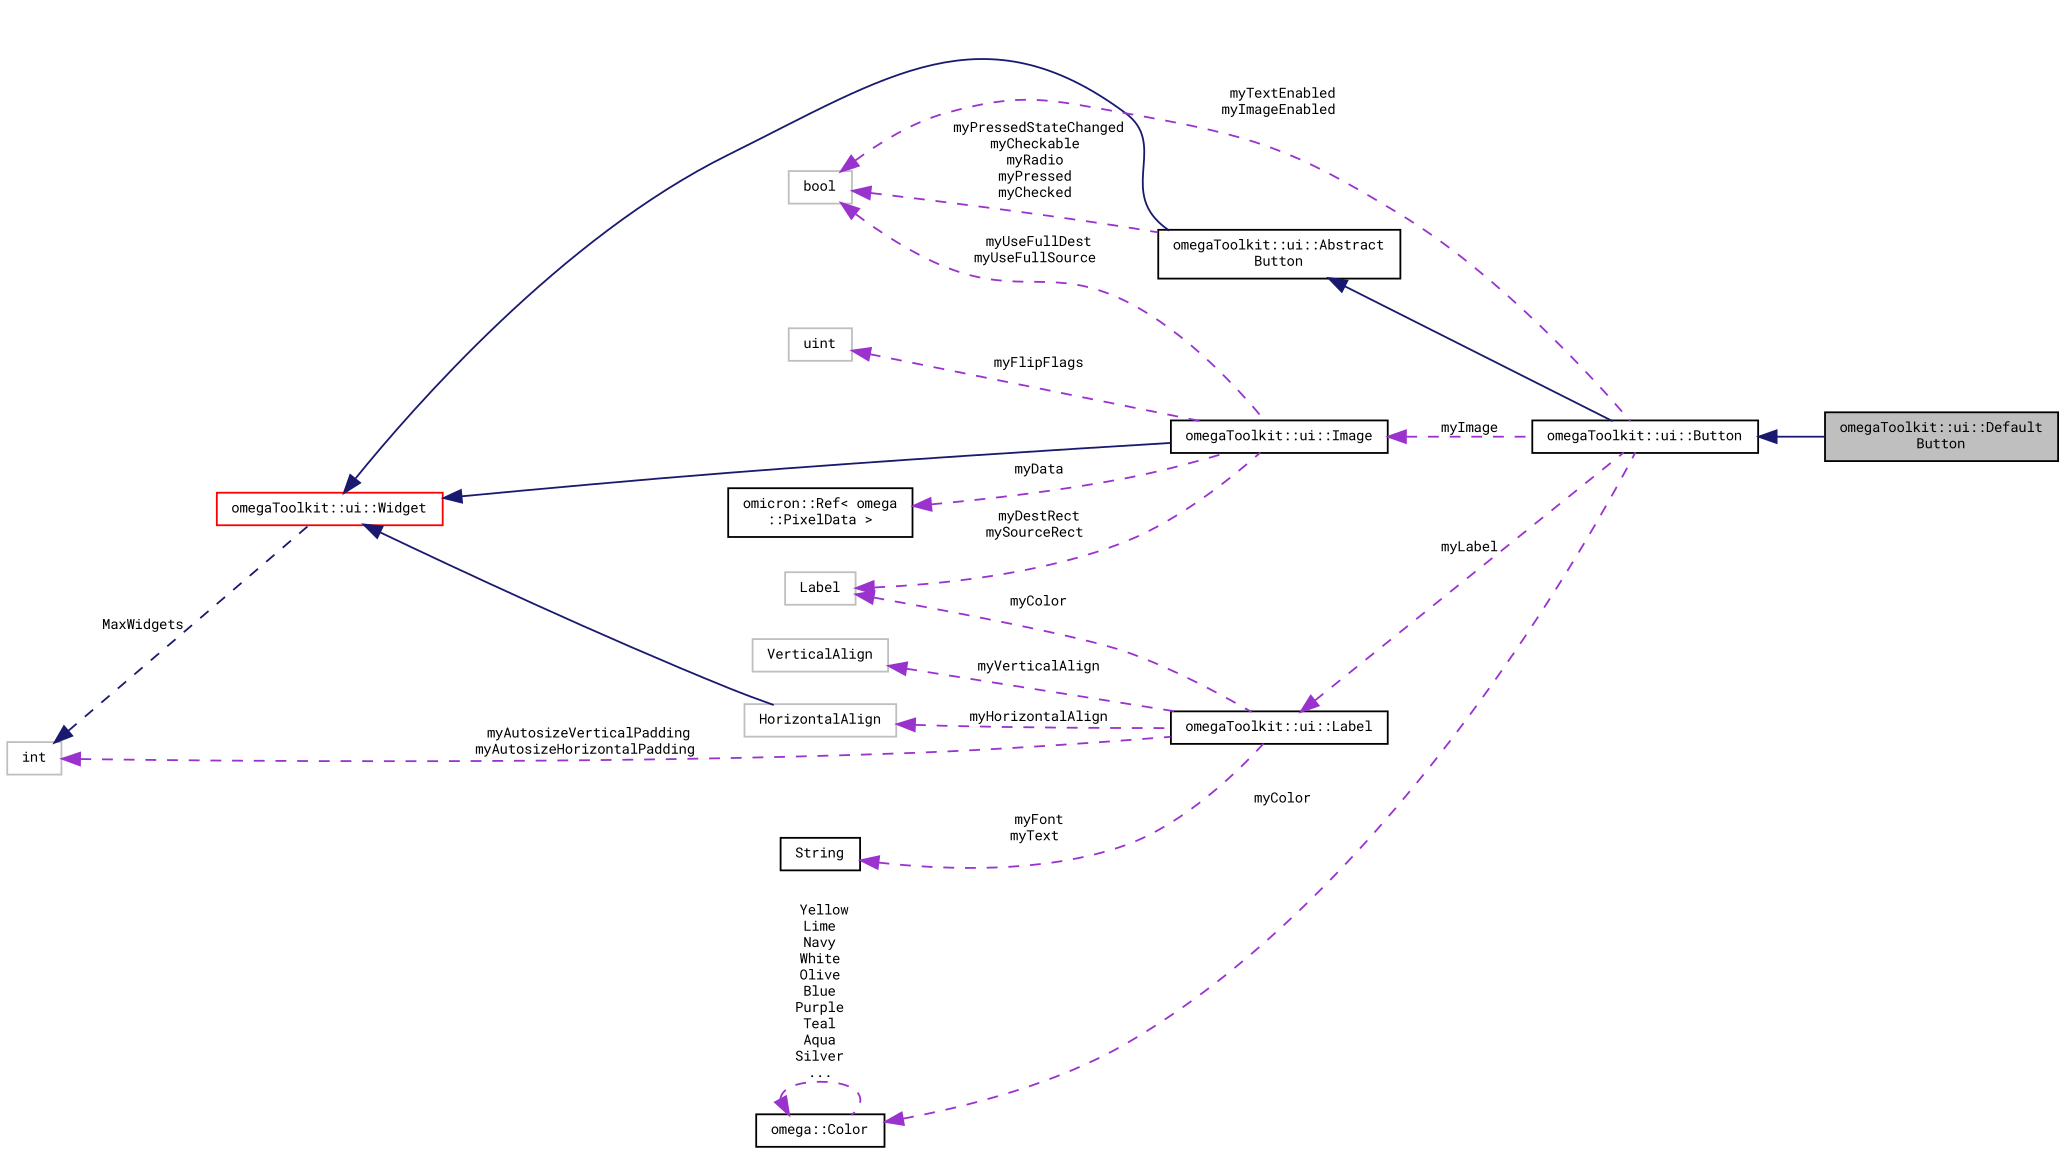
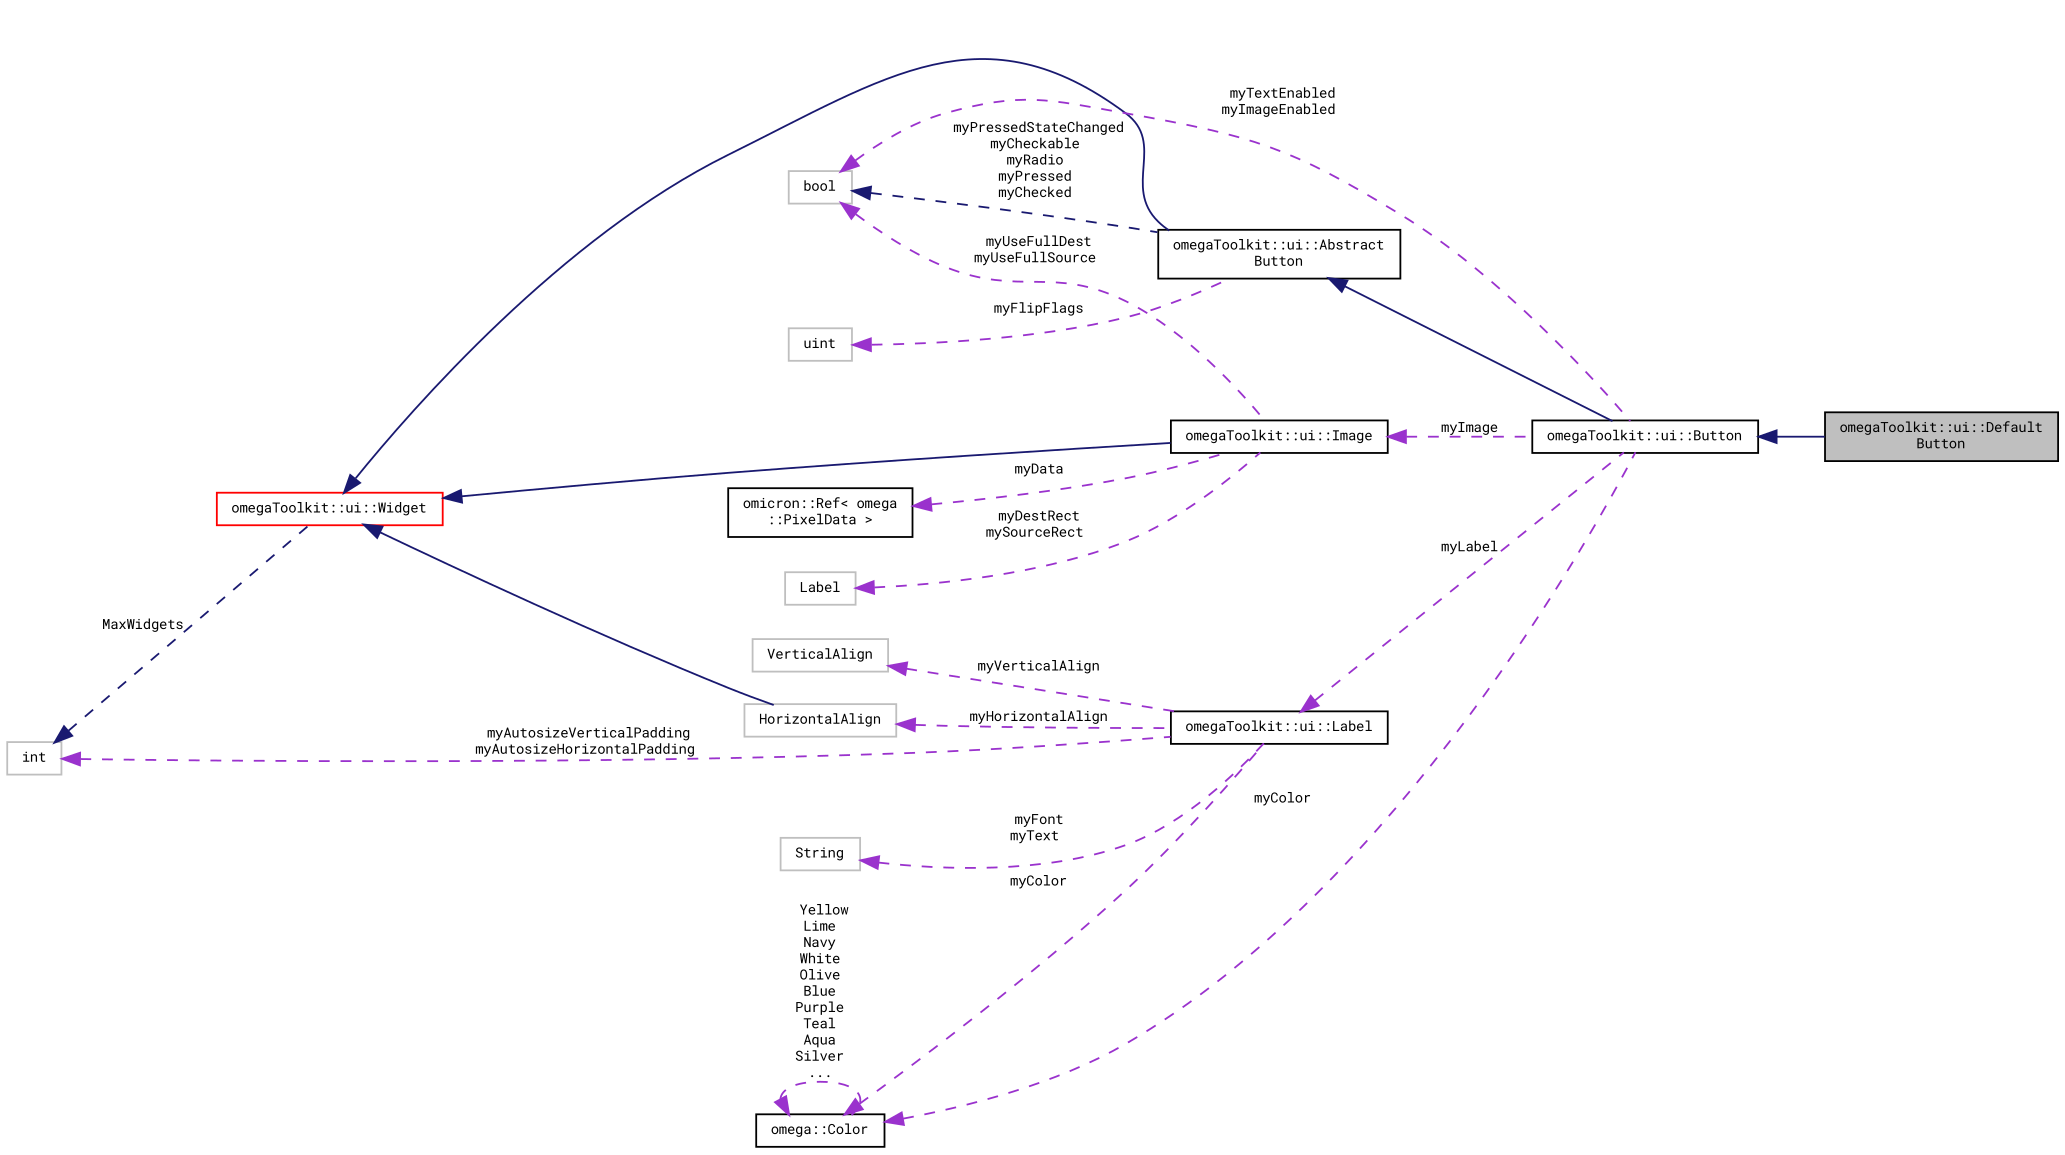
edge "omegaToolkit::ui::Abstract Button" -> "bool": color darkorchid3 -> midnightblue
edge "omegaToolkit::ui::Image" -> "uint": now "omegaToolkit::ui::Abstract Button" -> "uint"
edge "omegaToolkit::ui::Label" -> "Label": now "omegaToolkit::ui::Label" -> "omega::Color"
node "String": color black -> grey75
